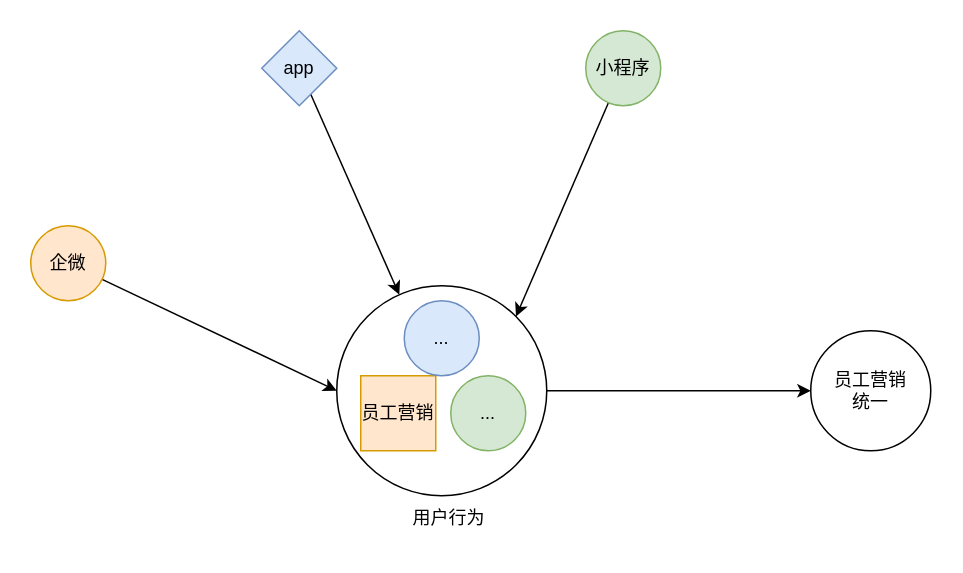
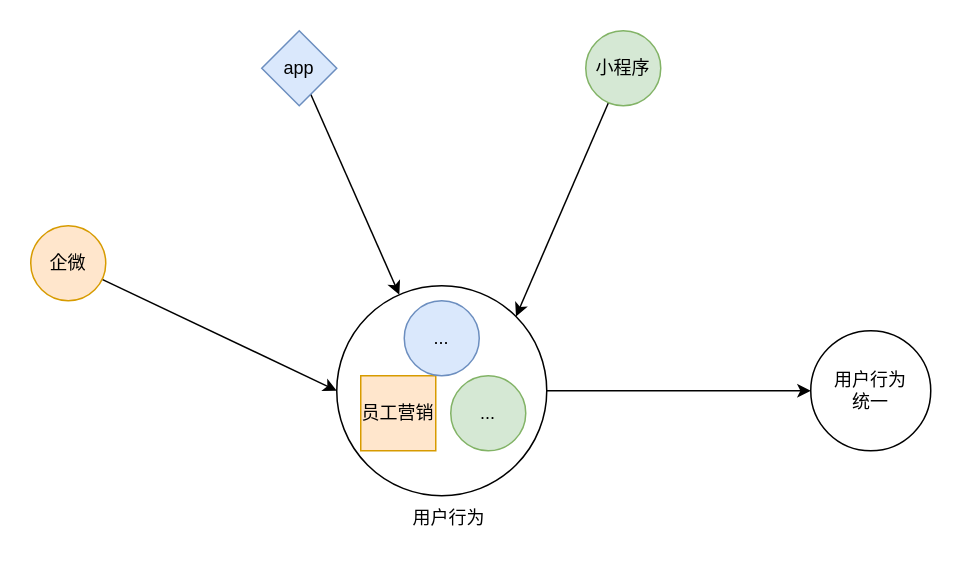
node "员工营销 统一": label "员工营销 统一" -> "用户行为 统一"
